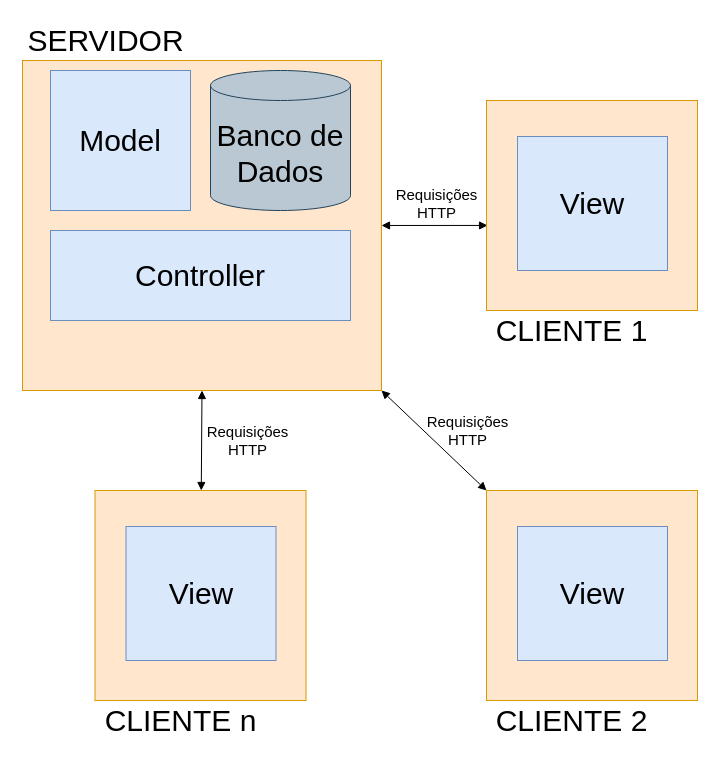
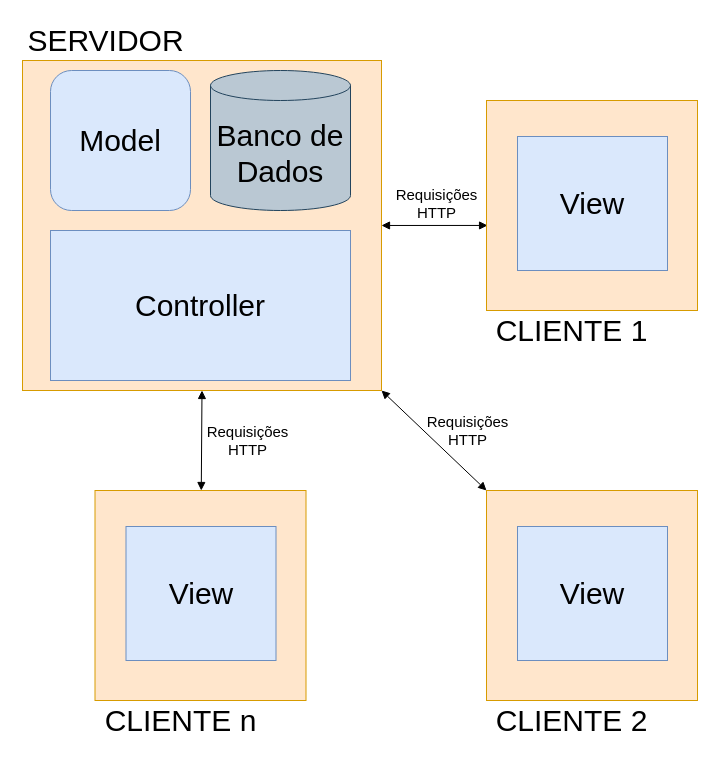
node "Model": shape rectangle -> rounded rectangle
node "Controller": size 300x90 -> 300x150
